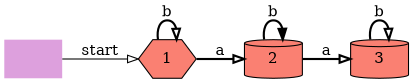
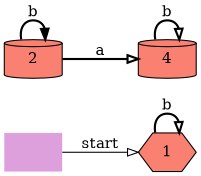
edge "1" -> "2": removed, label "a"
node "3": label "3" -> "4"
